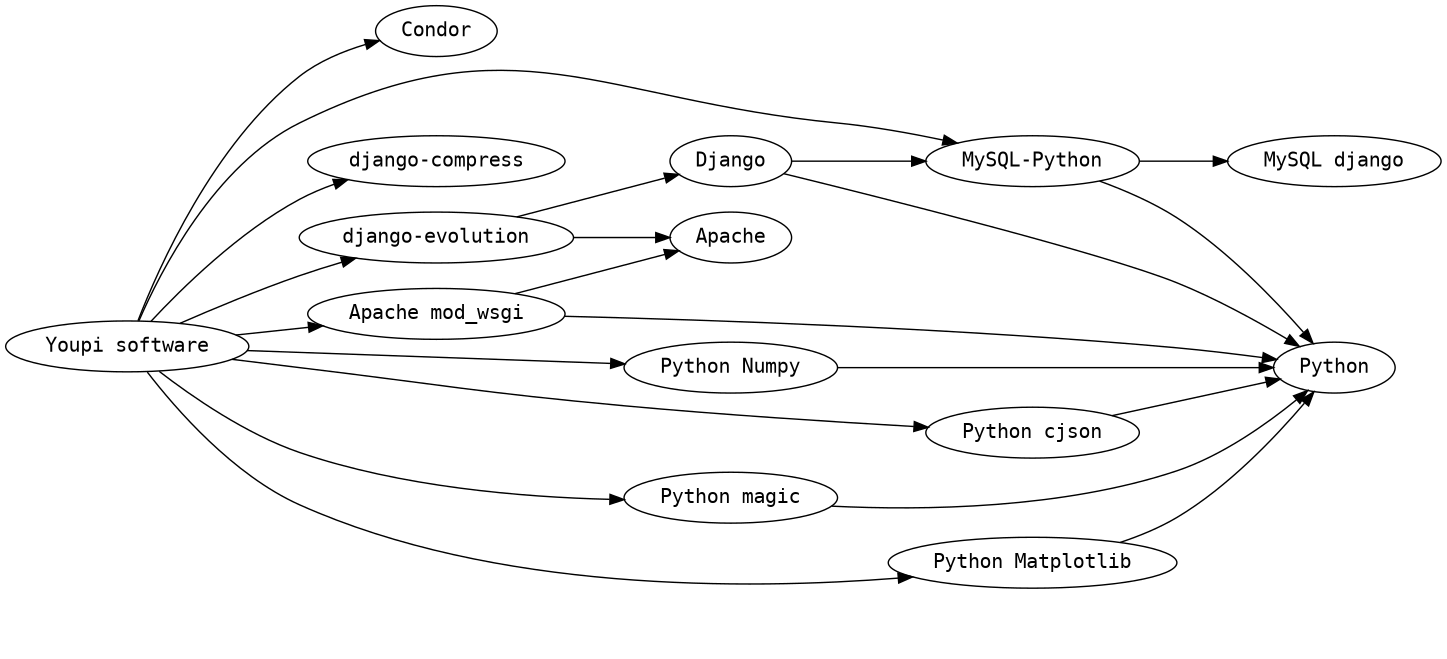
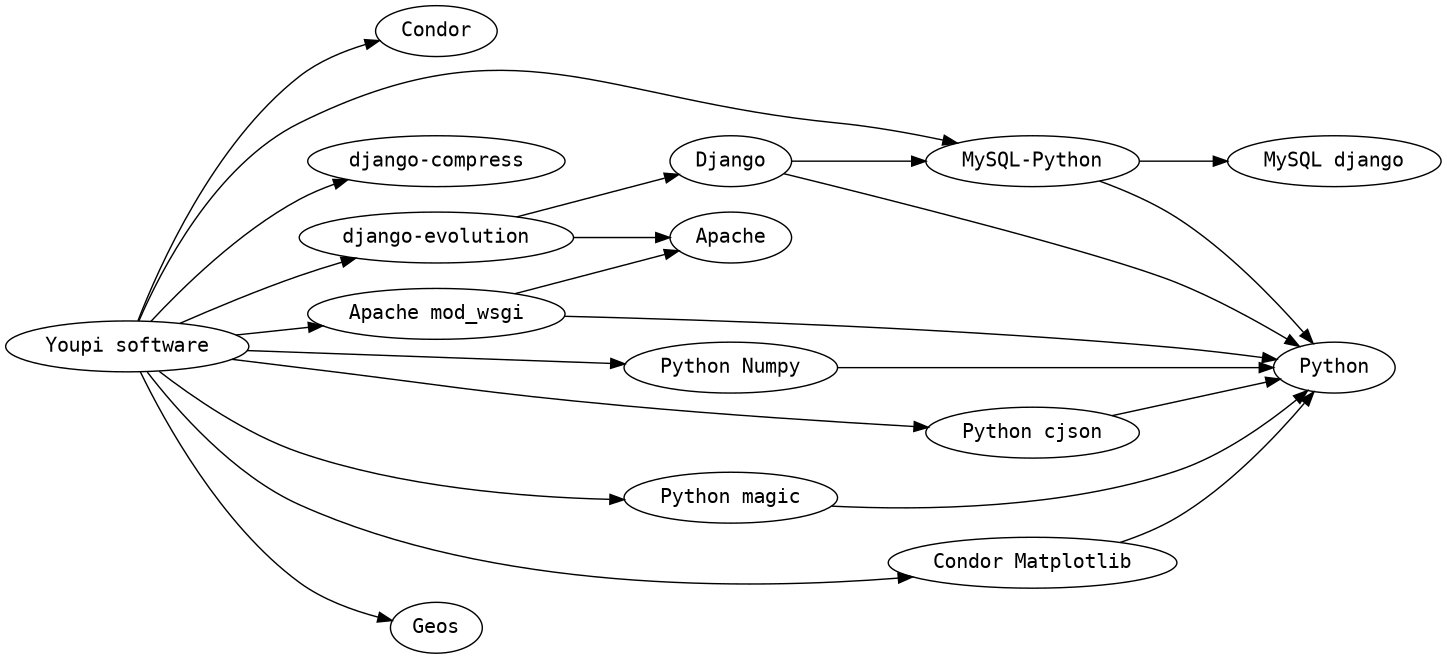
node "Python Matplotlib": label "Python Matplotlib" -> "Condor Matplotlib"
node "Geos": added
